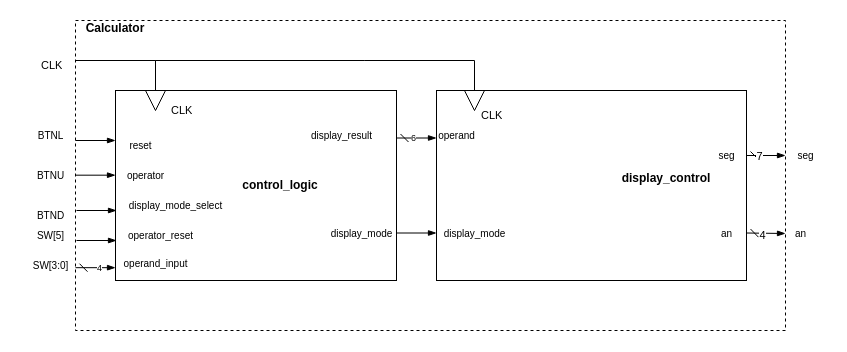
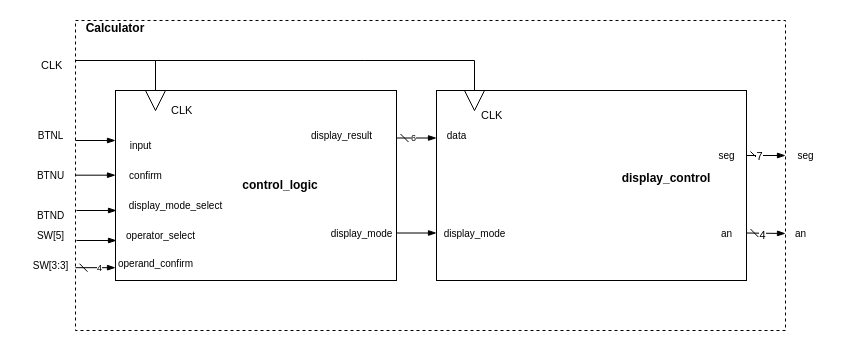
node "operand": label "operand" -> "data"
node "reset": label "reset" -> "input"
node "operator": label "operator" -> "confirm"
node "operator_reset": label "operator_reset" -> "operator_select"
node "operand_input": label "operand_input" -> "operand_confirm"
node "SW[3:0]": label "SW[3:0]" -> "SW[3:3]"
